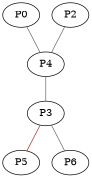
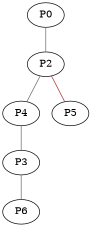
edge "P0" -- "P4": now "P0" -- "P2"
edge "P3" -- "P5": now "P2" -- "P5"
